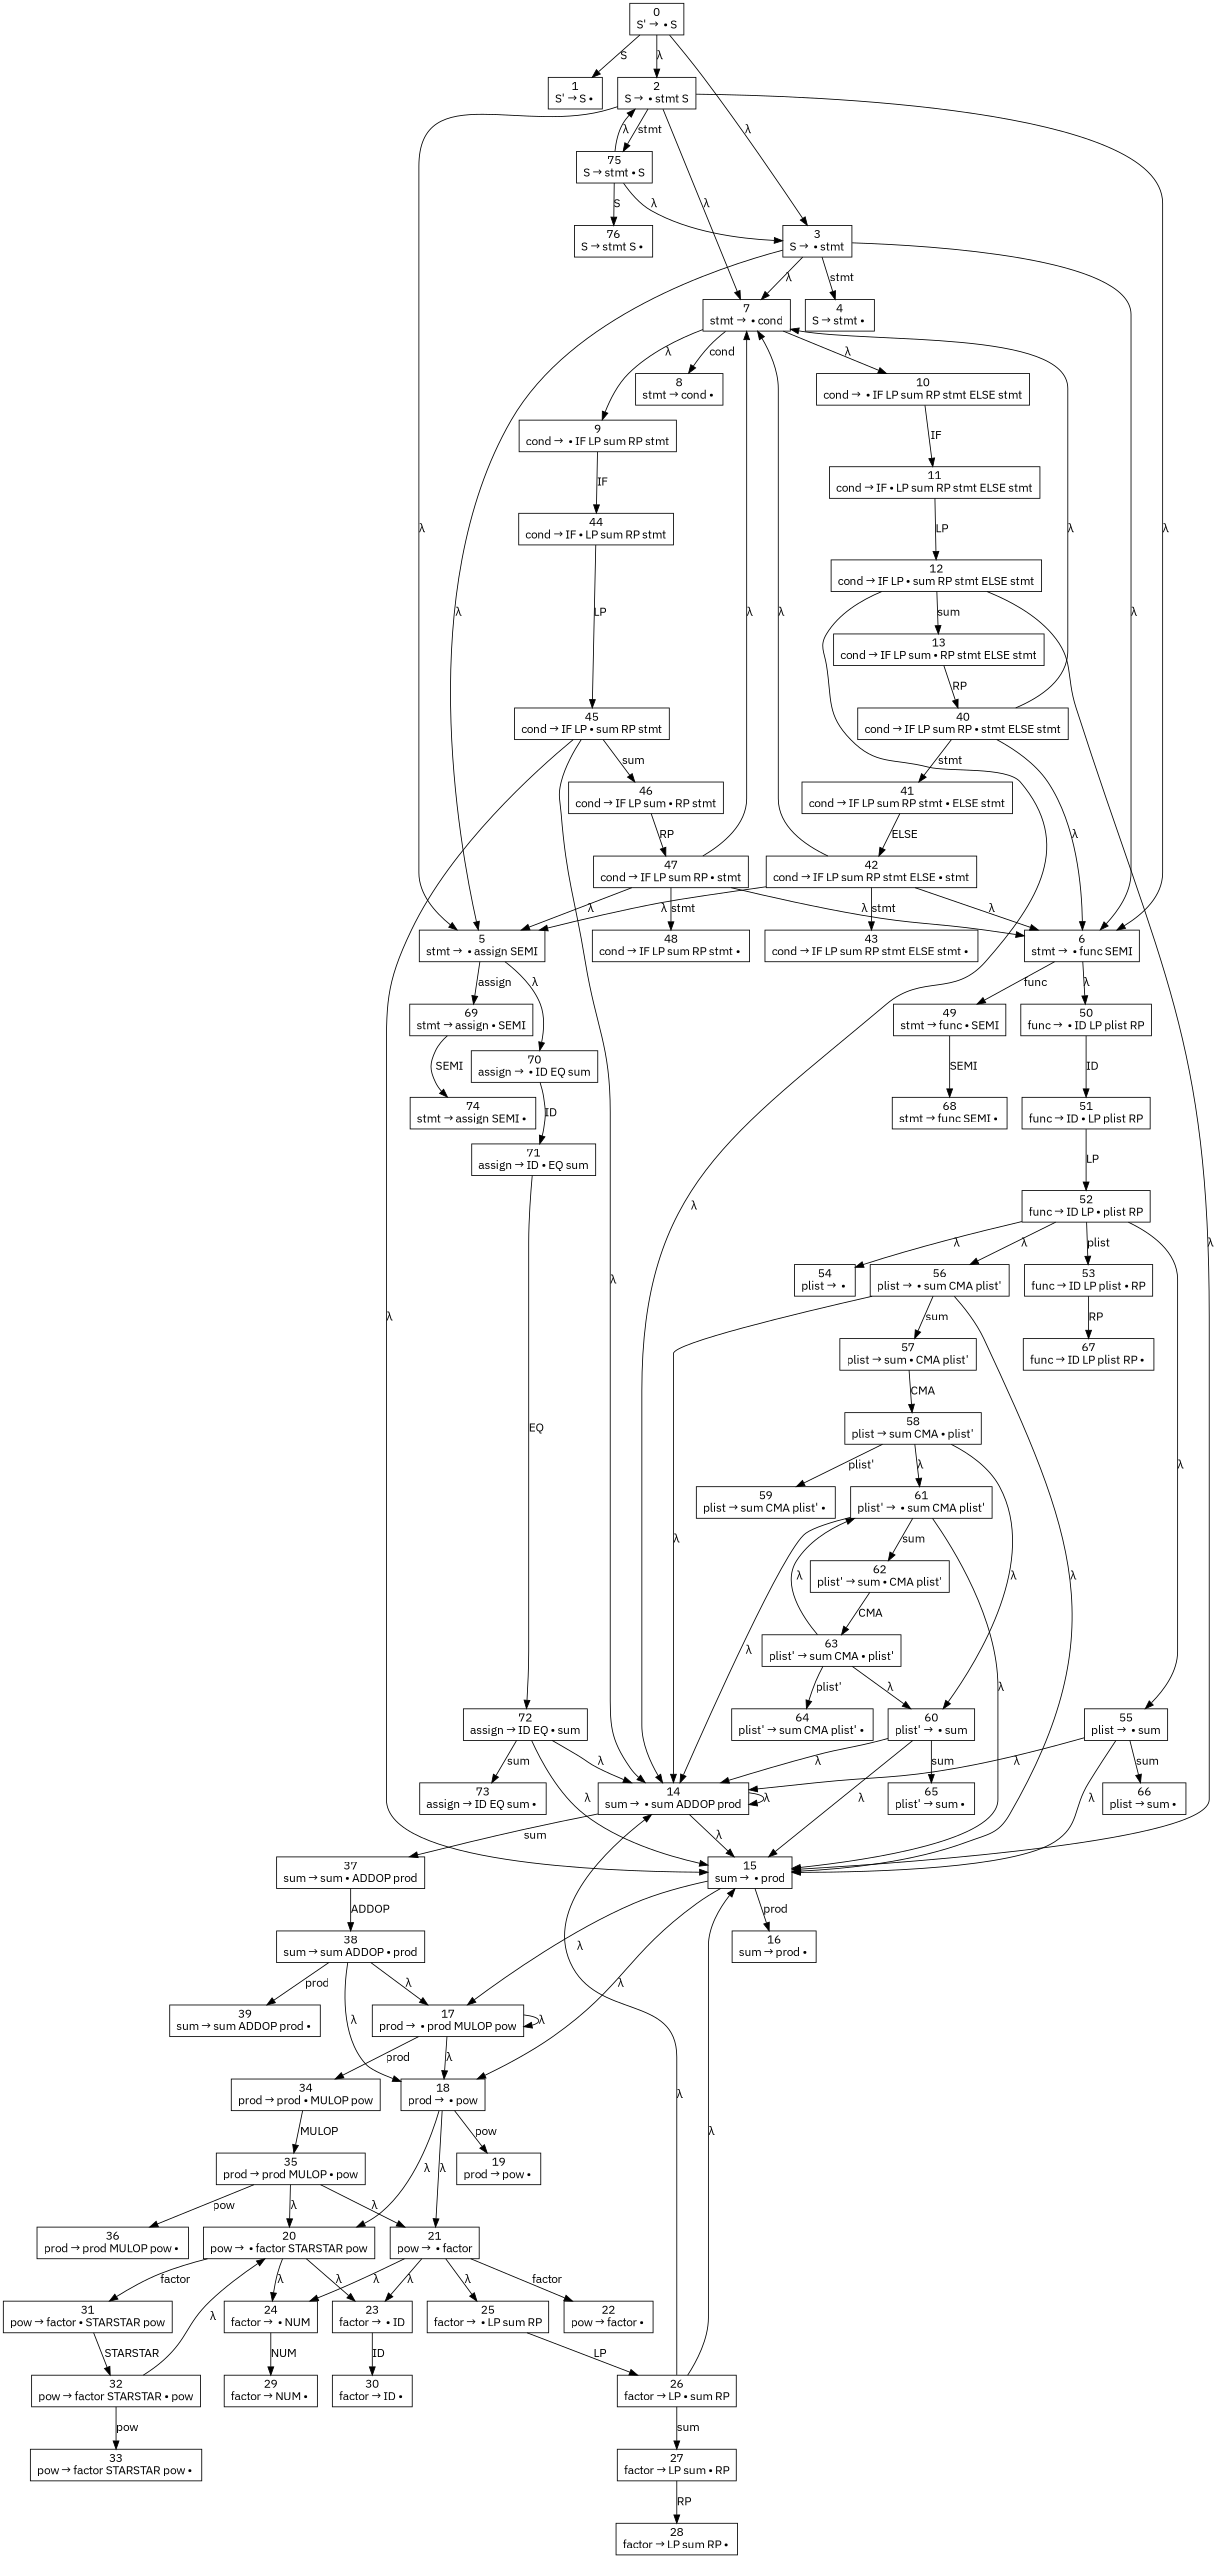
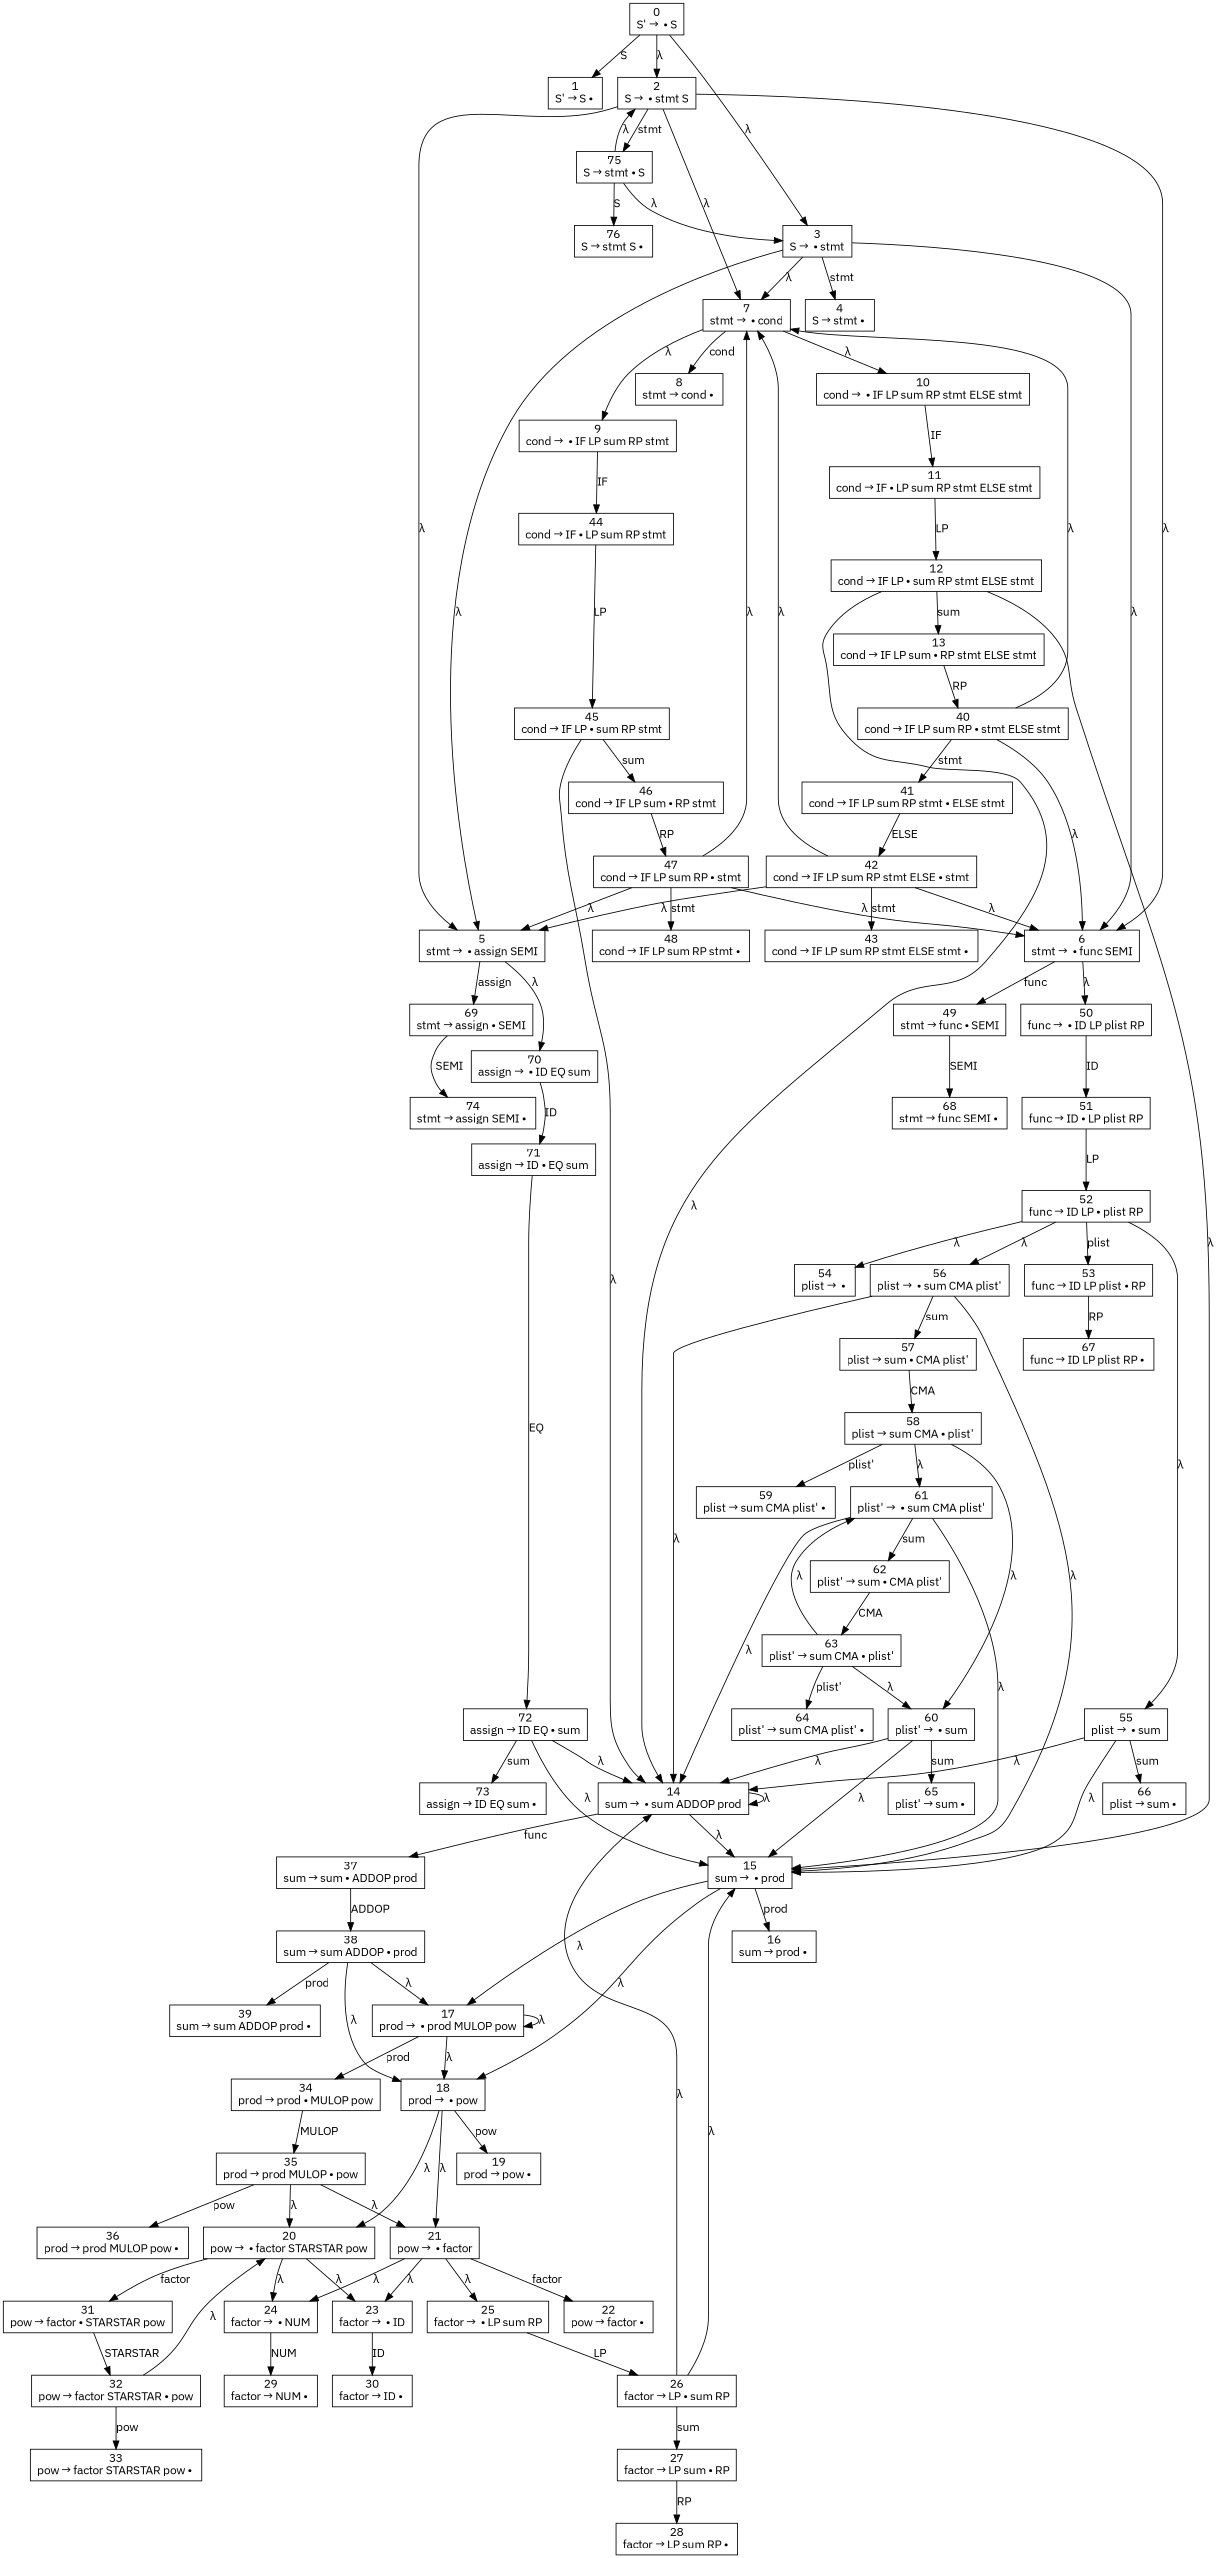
edge "45" -> "15": removed, label "λ"
edge "14" -> "37": label "sum" -> "func"
